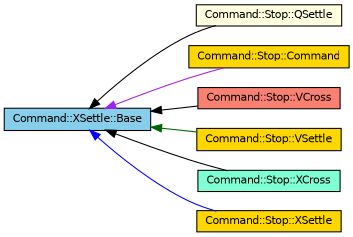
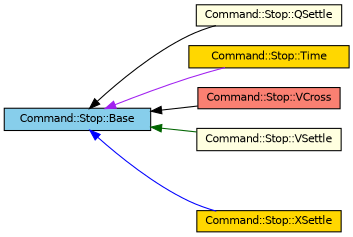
node "Command::Stop::Command": label "Command::Stop::Command" -> "Command::Stop::Time"
node "Command::XSettle::Base": label "Command::XSettle::Base" -> "Command::Stop::Base"
node "Command::Stop::VSettle": fillcolor gold -> lightyellow
node "Command::Stop::XCross": removed
